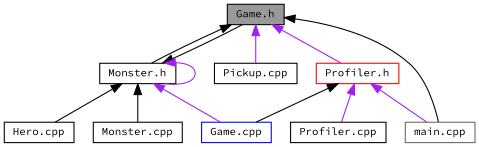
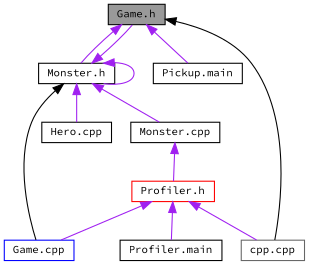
edge "Game.h" -> "Monster.h": color black -> purple
edge "Monster.h" -> "Game.h": color black -> purple
edge "Profiler.h" -> "Game.h": now "Profiler.h" -> "Monster.cpp"
node "Pickup.cpp": label "Pickup.cpp" -> "Pickup.main"
edge "Game.cpp" -> "Profiler.h": color black -> purple
edge "Hero.cpp" -> "Monster.h": color black -> purple
edge "Game.cpp" -> "Monster.h": color purple -> black
edge "Monster.cpp" -> "Monster.h": color black -> purple
node "Profiler.cpp": label "Profiler.cpp" -> "Profiler.main"
node "main.cpp": label "main.cpp" -> "cpp.cpp"
